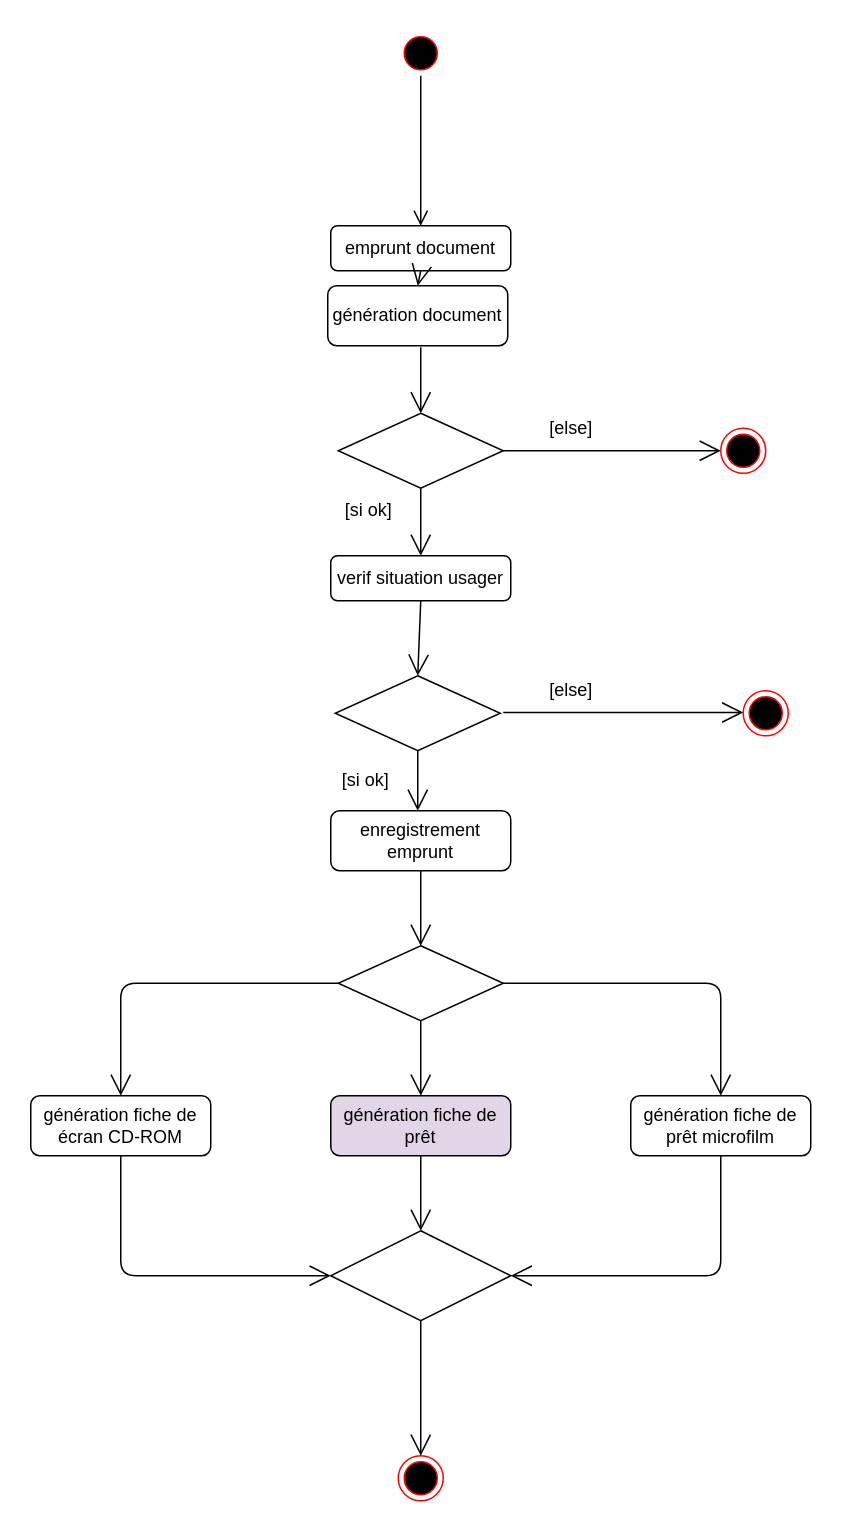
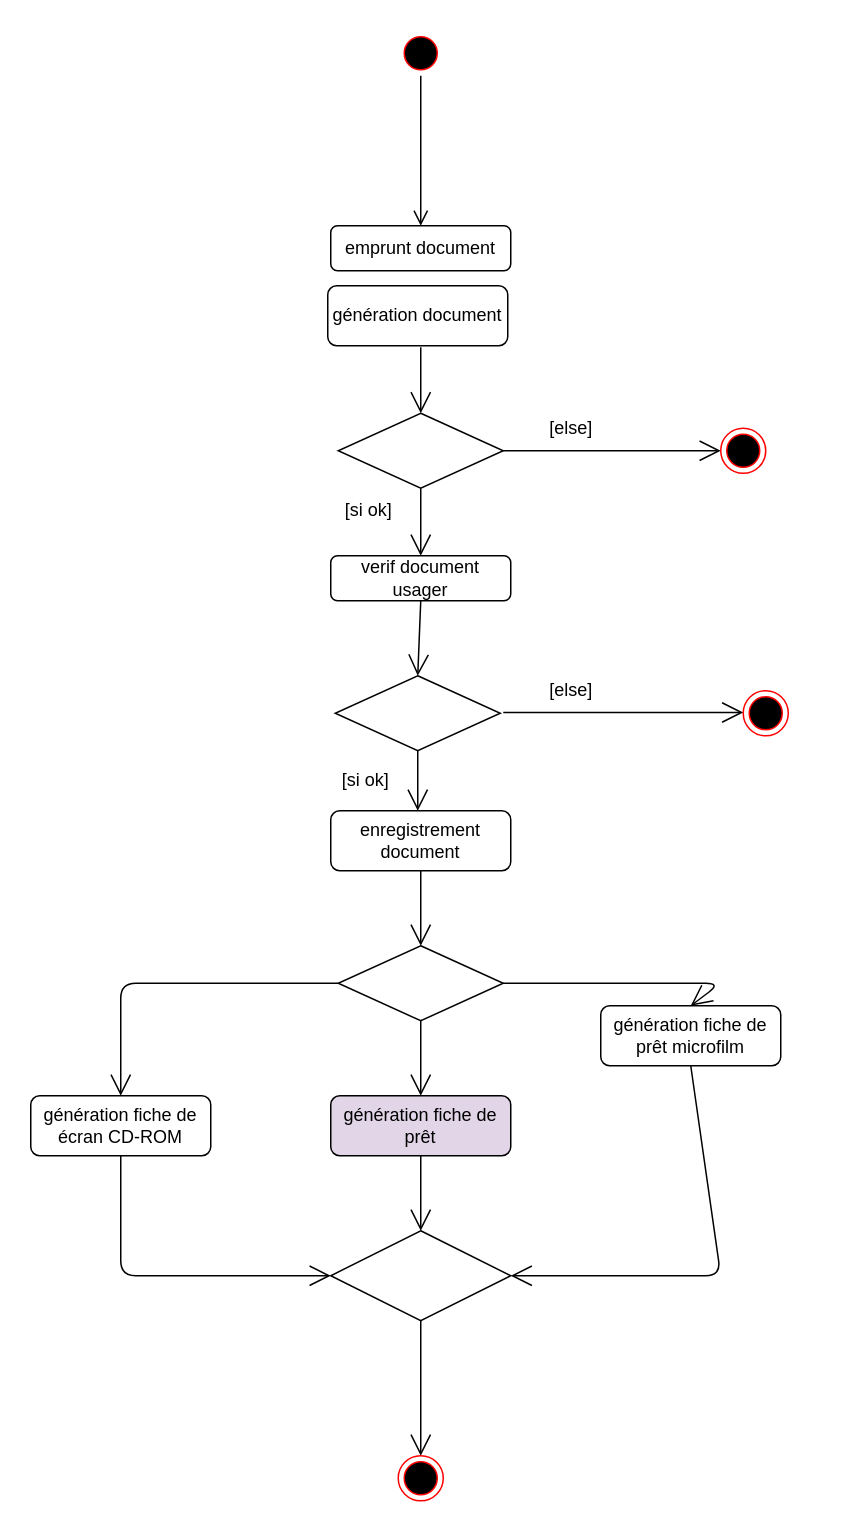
edge "emprunt document" -> "génération document": removed
node "verif situation usager": label "verif situation usager" -> "verif document usager"
node "enregistrement emprunt": label "enregistrement emprunt" -> "enregistrement document"
node "génération fiche de prêt microfilm": moved (721, 1126) -> (691, 1036)
